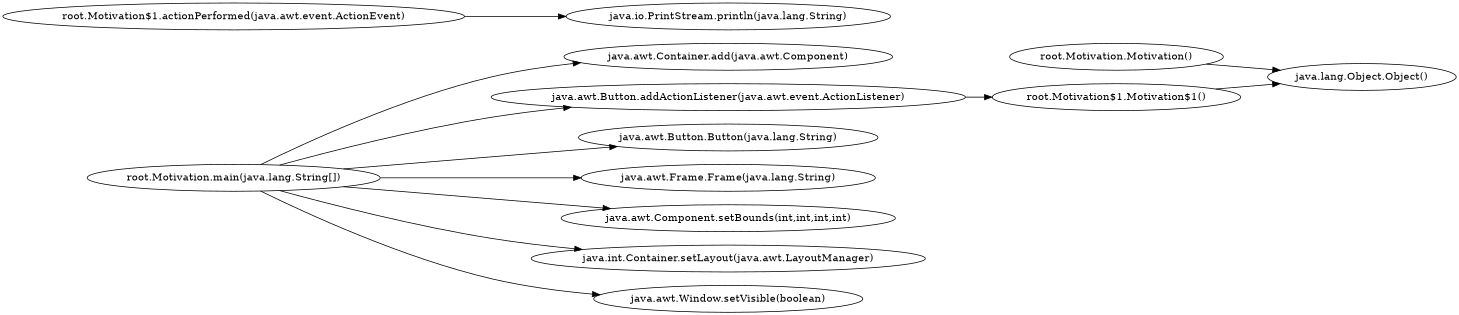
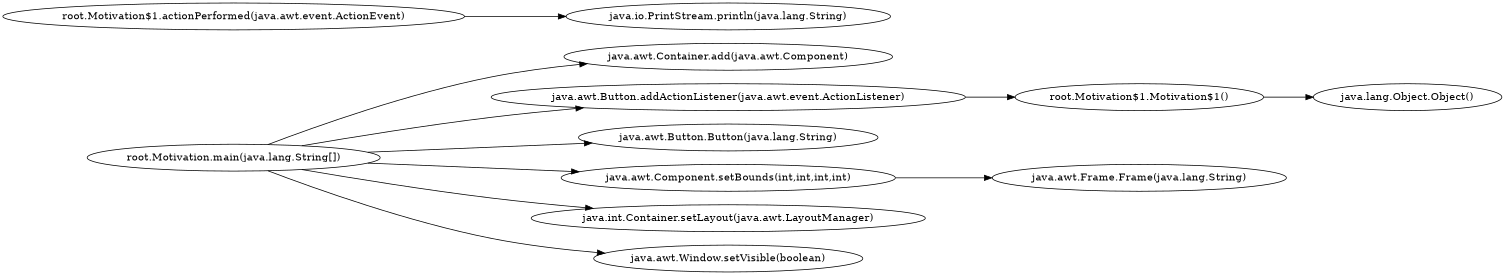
node "root.Motivation.Motivation()": removed
edge "root.Motivation.main(java.lang.String[])" -> "java.awt.Frame.Frame(java.lang.String)": now "java.awt.Component.setBounds(int,int,int,int)" -> "java.awt.Frame.Frame(java.lang.String)"
